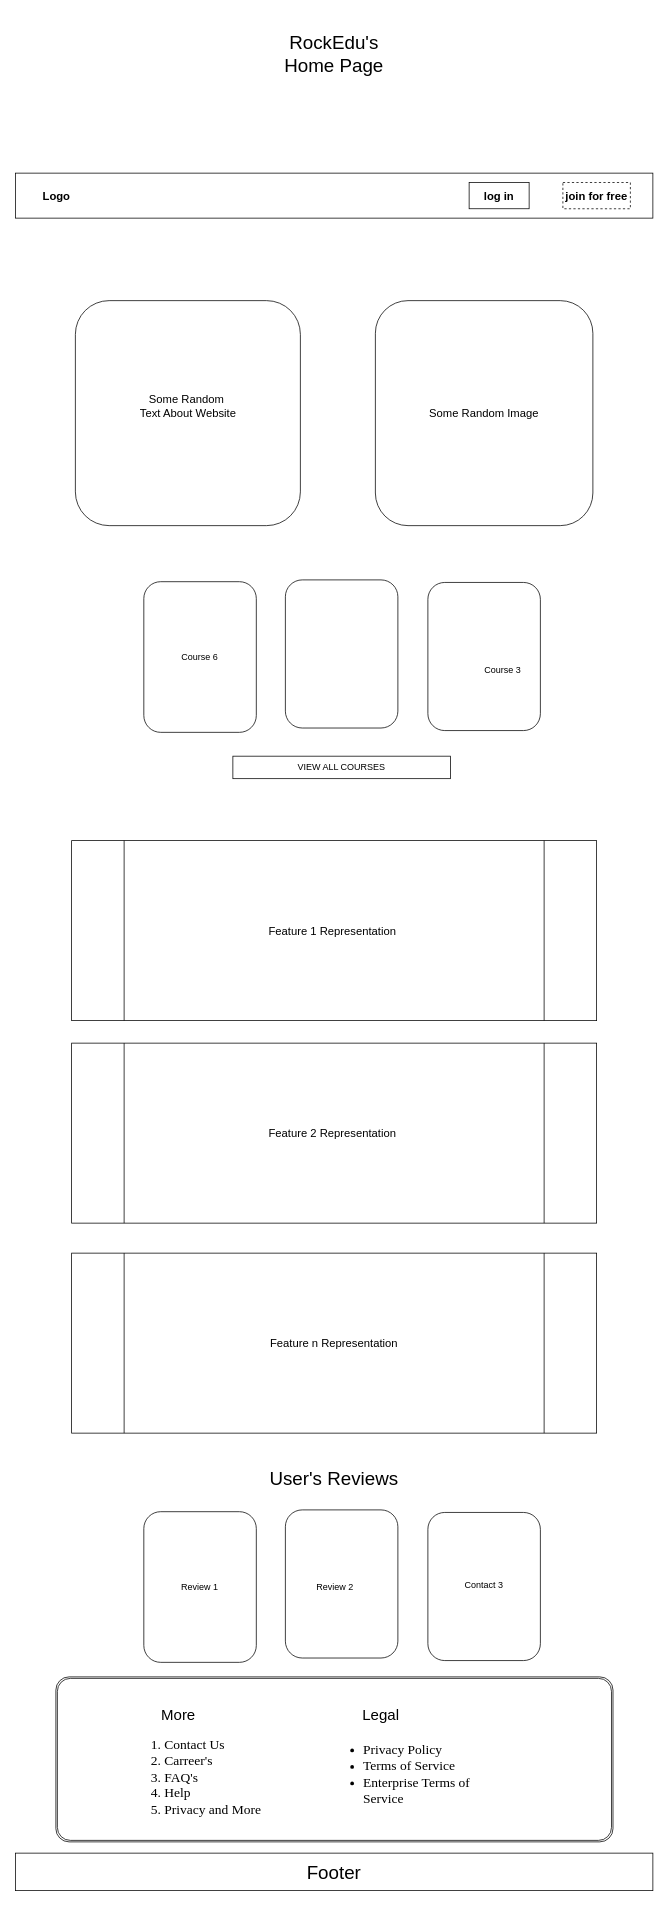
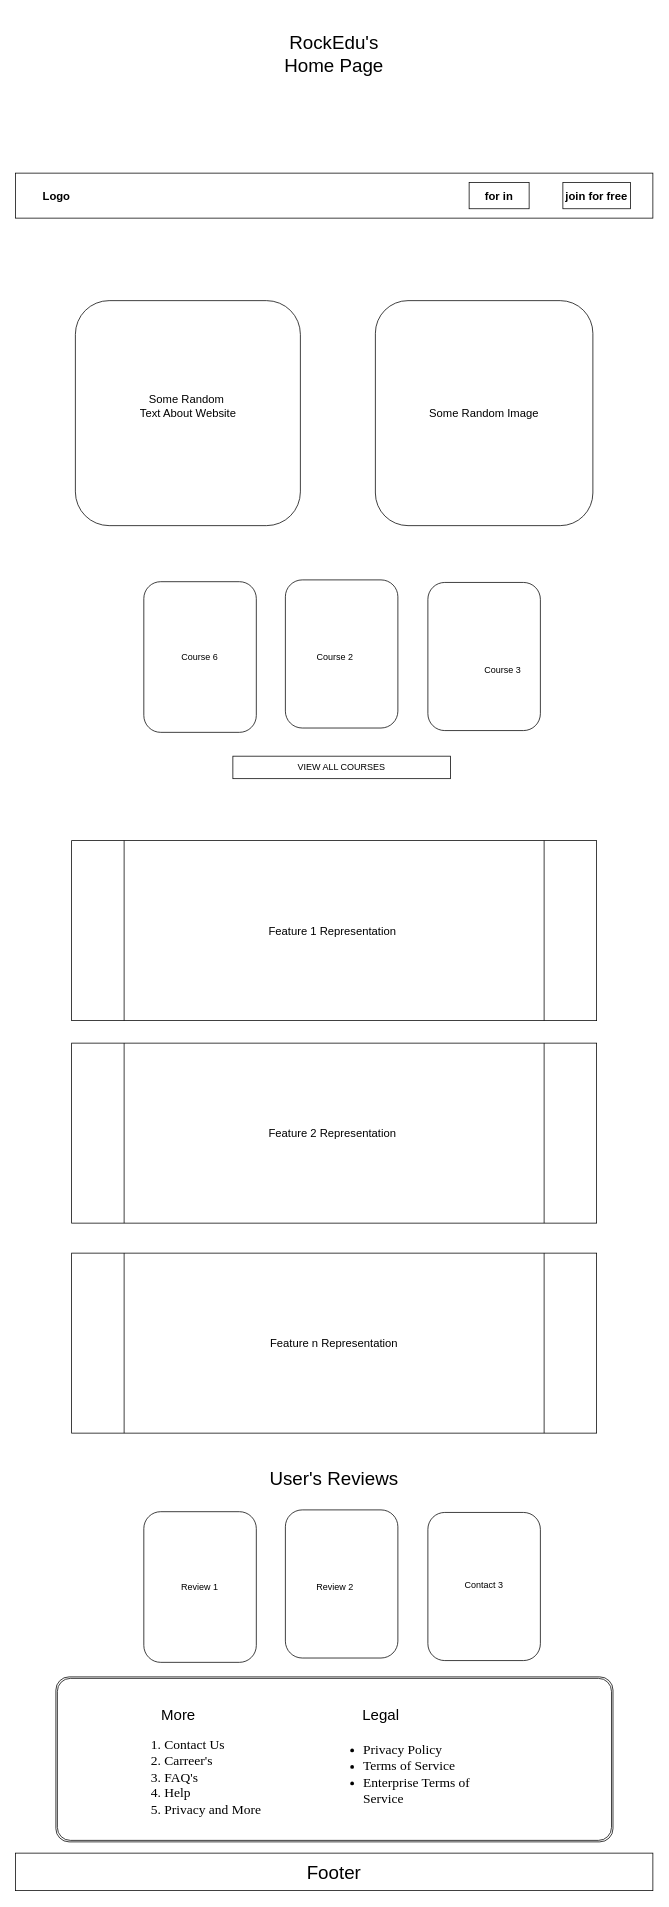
node "log in": label "log in" -> "for in"
node "join for free": style dashed -> solid
node "Course 2": added
